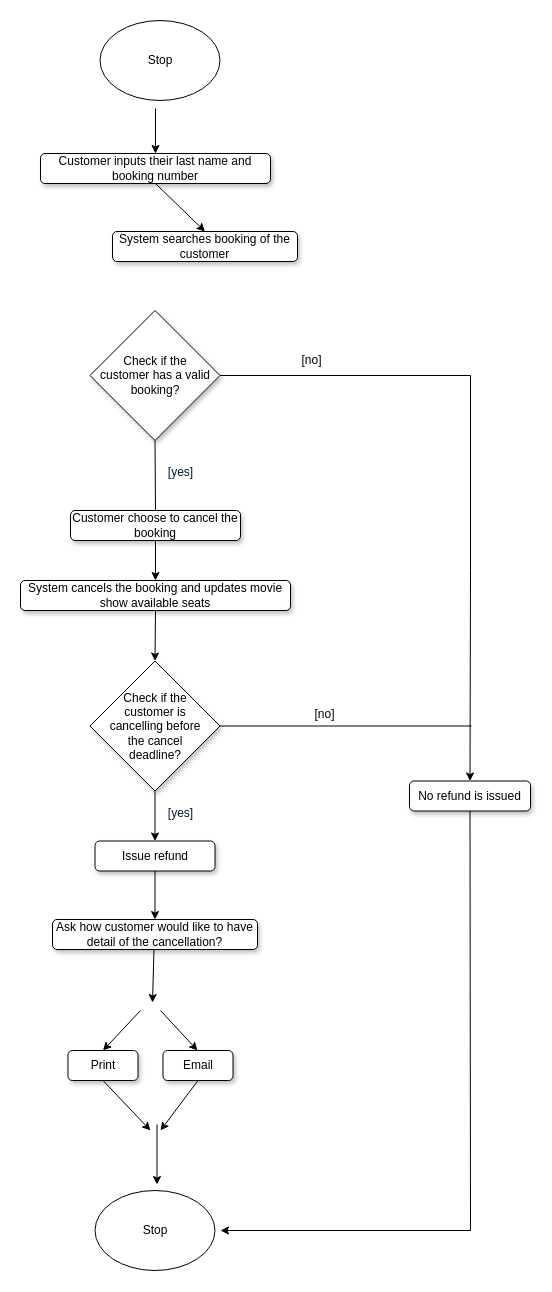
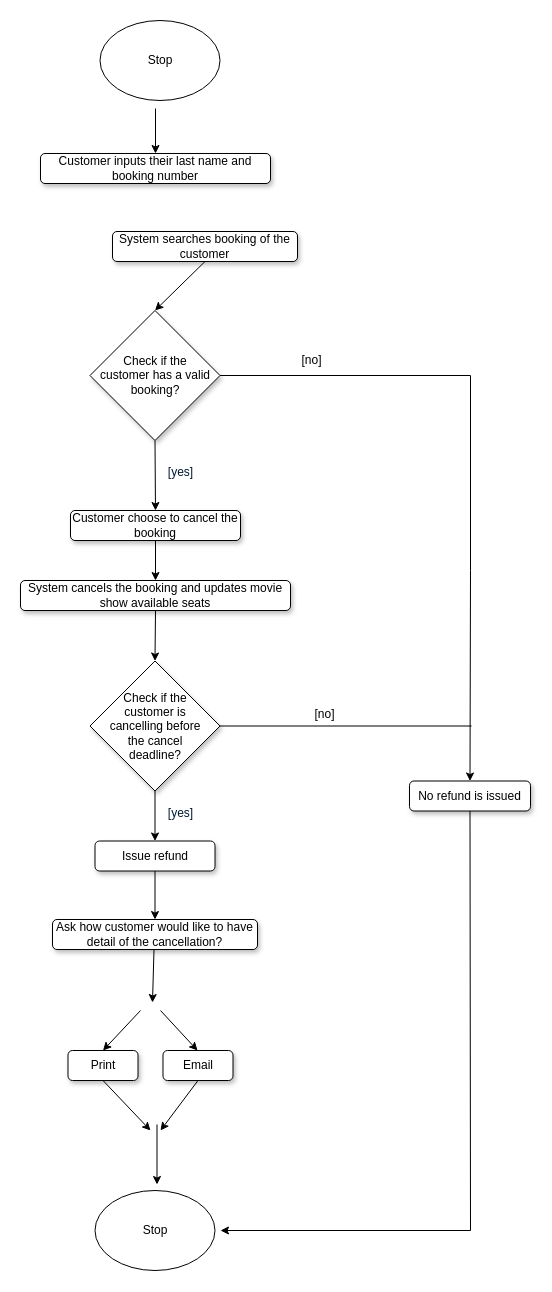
edge "Customer inputs their last name and booking number" -> "System searches booking of the customer": removed
edge "System searches booking of the customer" -> "Check if the customer has a valid booking?": added
edge "Check if the customer has a valid booking?" -- "Customer choose to cancel the booking": arrowhead none -> classic
